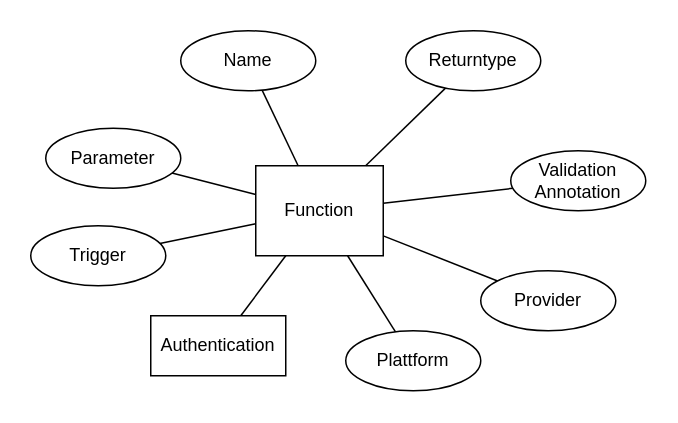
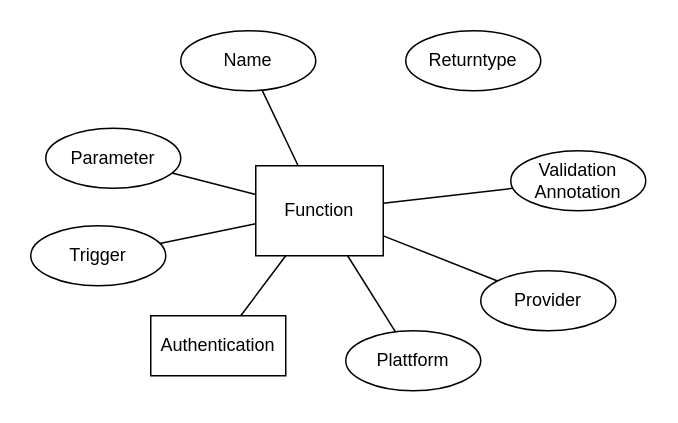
edge "Returntype" -- "Function": removed
